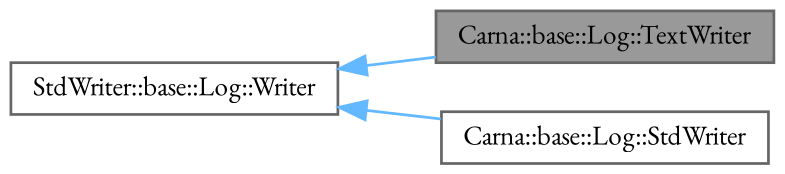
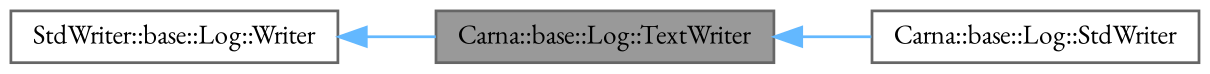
edge "Carna::base::Log::StdWriter" -> "StdWriter::base::Log::Writer": now "Carna::base::Log::StdWriter" -> "Carna::base::Log::TextWriter"
